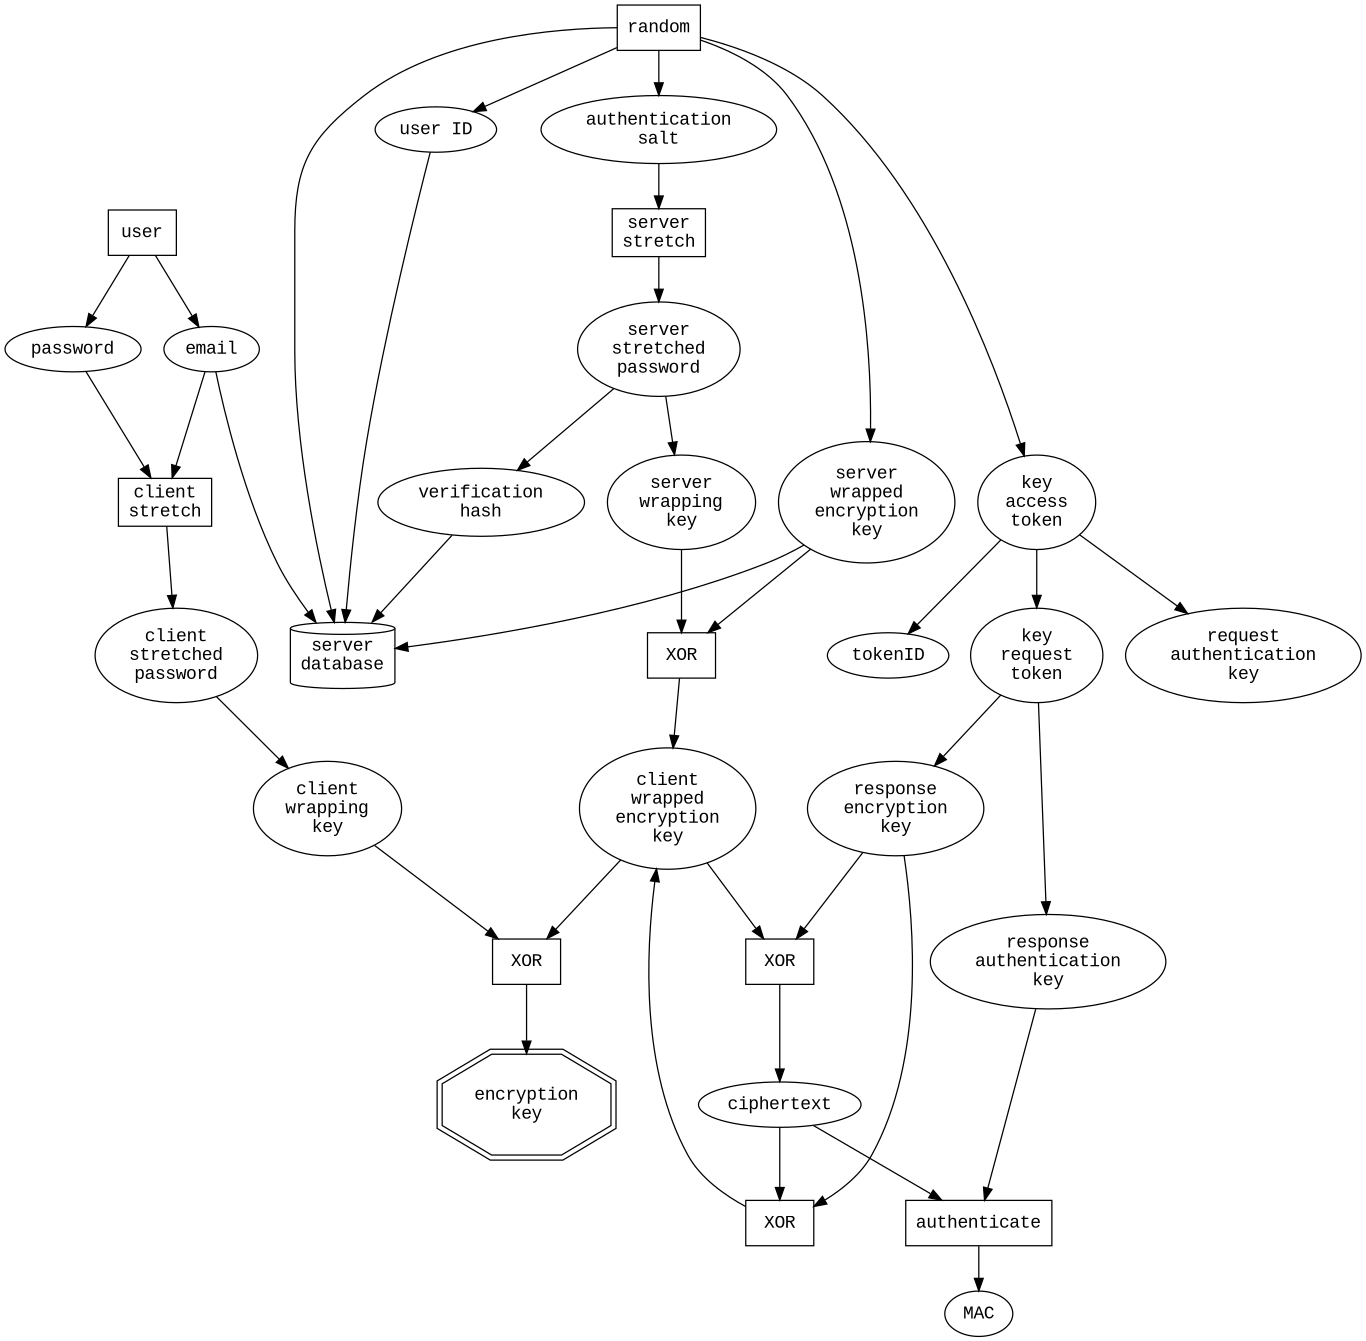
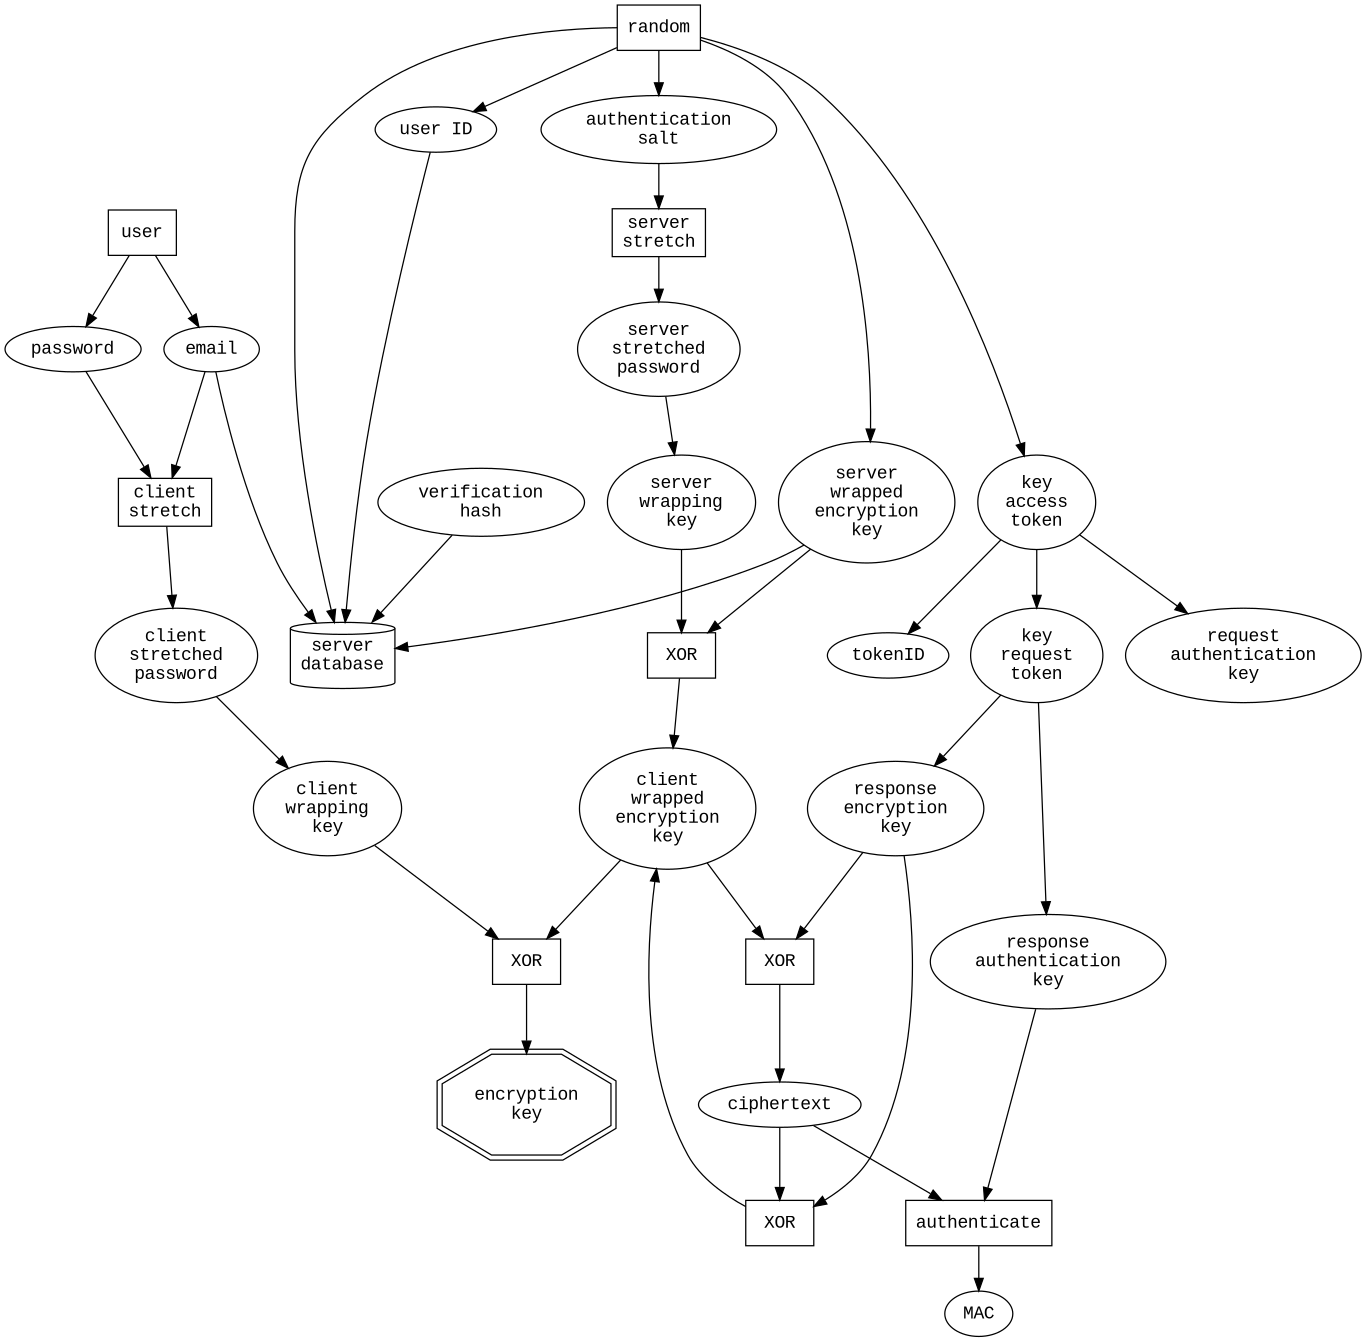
edge "server stretched password" -> "verification hash": removed
